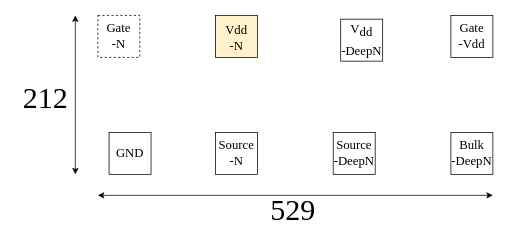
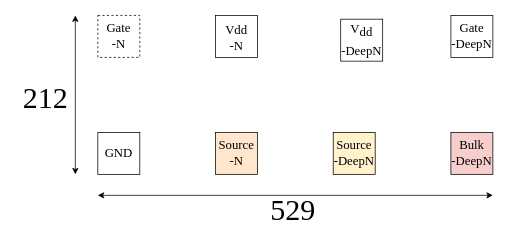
node "Vdd-N": fillcolor #fff2cc -> #ffffff
node "Gate -Vdd": label "Gate -Vdd" -> "Gate -DeepN"
node "GND": moved (130, 153) -> (119, 153)
node "Source-N": fillcolor #ffffff -> #ffe6cc
node "Source-DeepN": fillcolor #ffffff -> #fff2cc
node "Bulk -DeepN": fillcolor #ffffff -> #f8cecc
